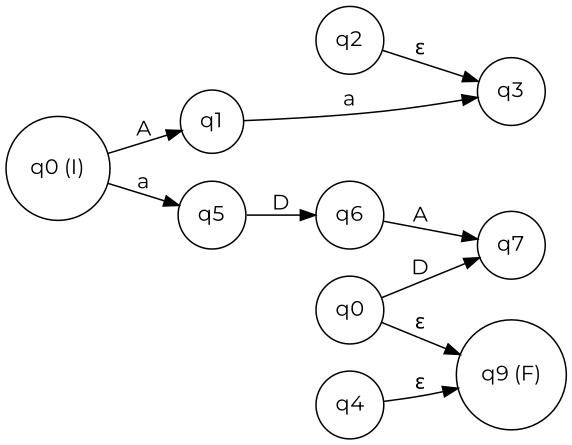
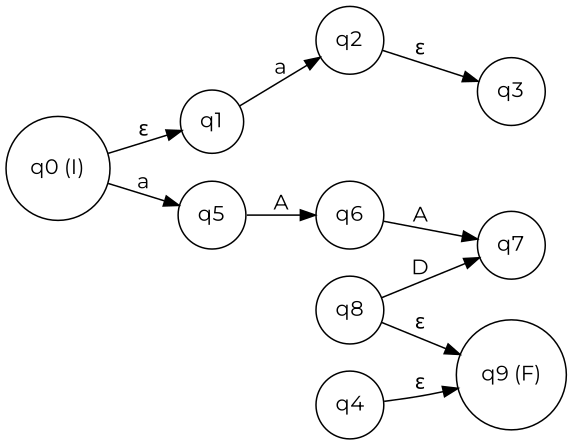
edge "q1" -> "q3": now "q1" -> "q2"
edge "q0 (I)" -> "q1": label "A" -> "ε"
edge "q5" -> "q6": label "D" -> "A"
node "q0": label "q0" -> "q8"
